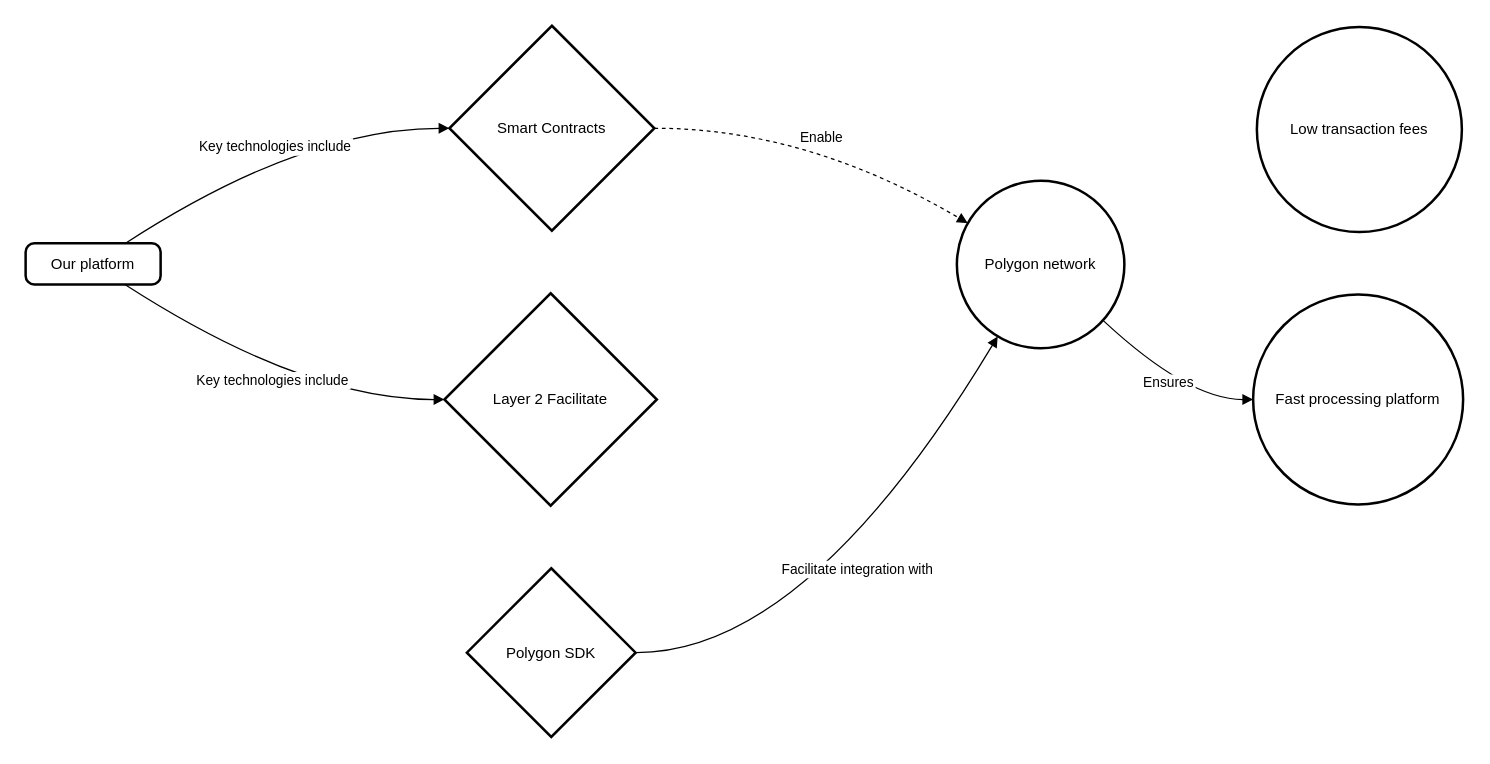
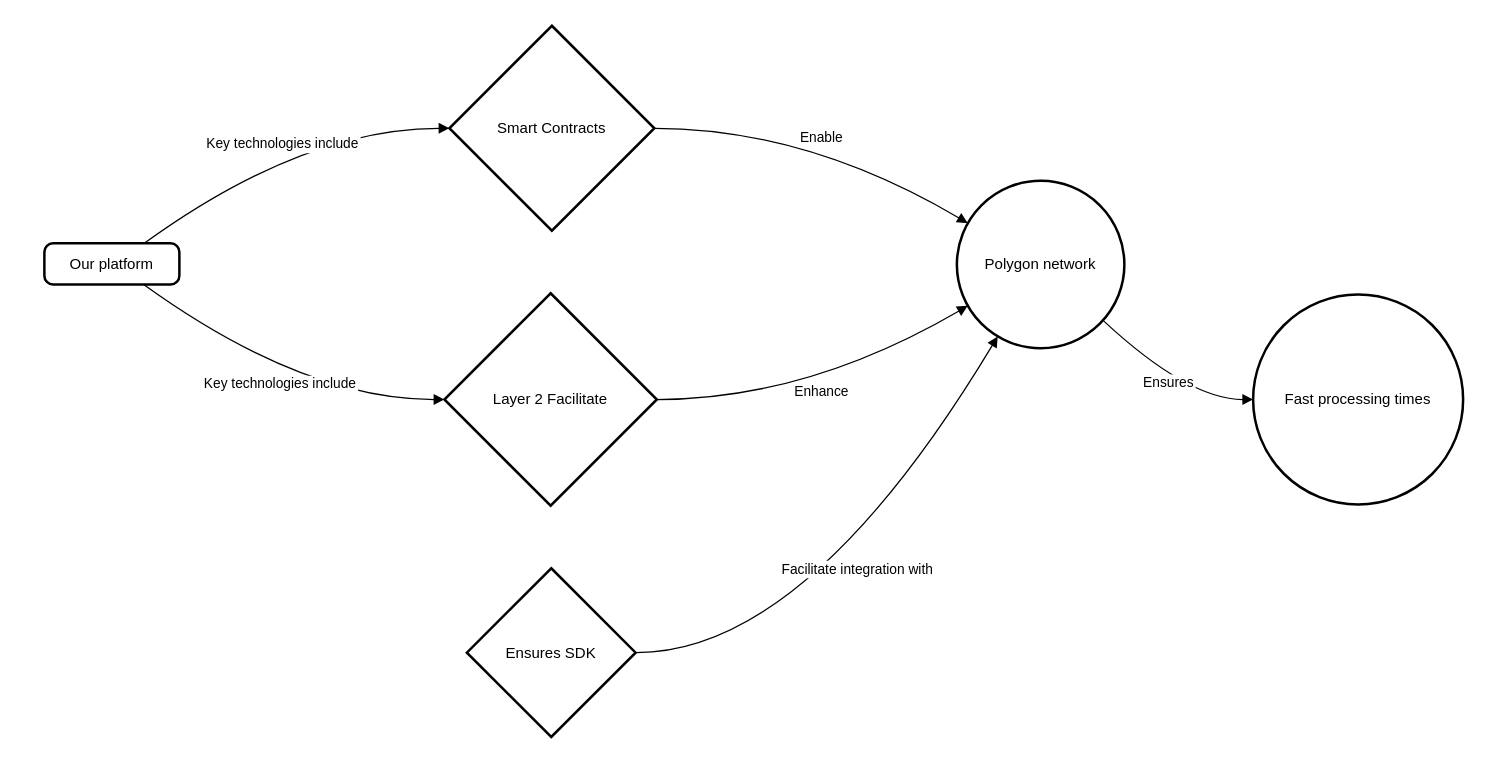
node "Low transaction fees": removed
edge "Smart Contracts" -> "Polygon network": style dashed -> solid
node "Our platform": moved (93, 264) -> (112, 264)
edge "Layer 2 Facilitate" -> "Polygon network": added, label "Enhance"
node "Fast processing platform": label "Fast processing platform" -> "Fast processing times"
node "Polygon SDK": label "Polygon SDK" -> "Ensures SDK"
